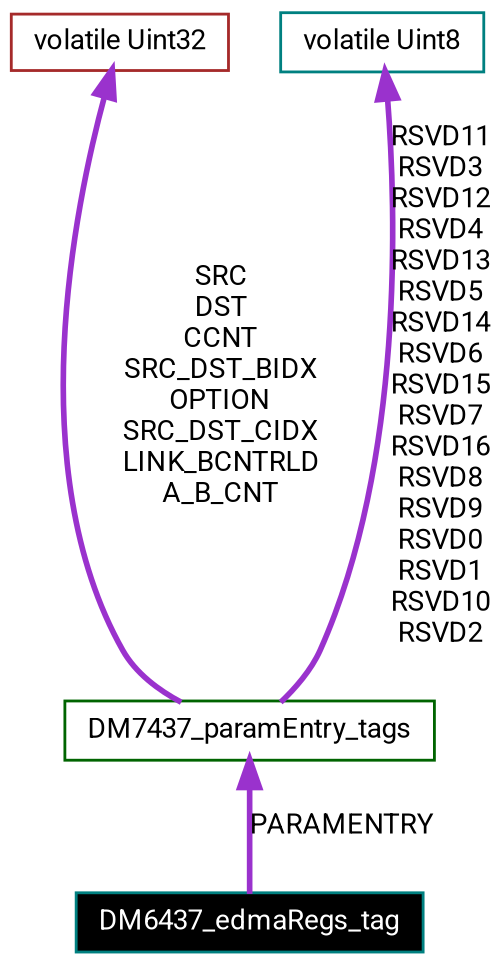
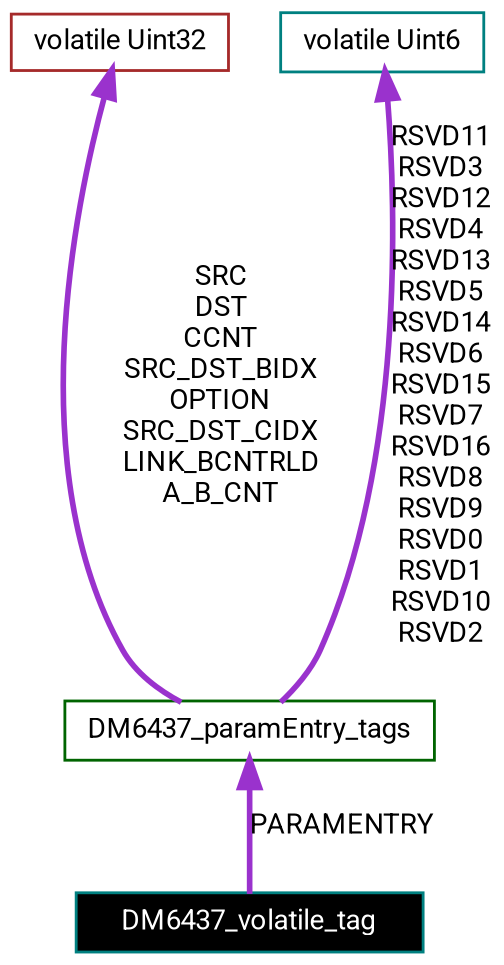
node "volatile Uint8": label "volatile Uint8" -> "volatile Uint6"
node "DM7437_paramEntry_tags": label "DM7437_paramEntry_tags" -> "DM6437_paramEntry_tags"
node "DM6437_edmaRegs_tag": label "DM6437_edmaRegs_tag" -> "DM6437_volatile_tag"
